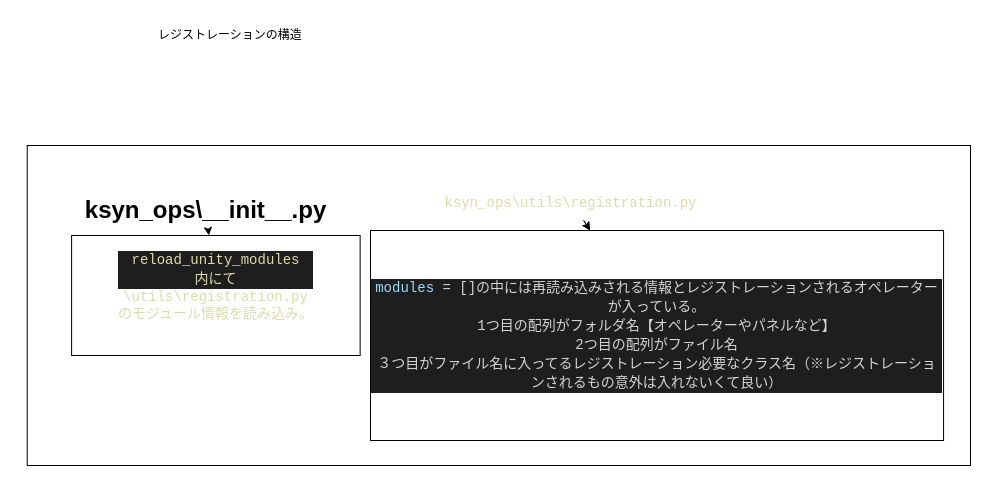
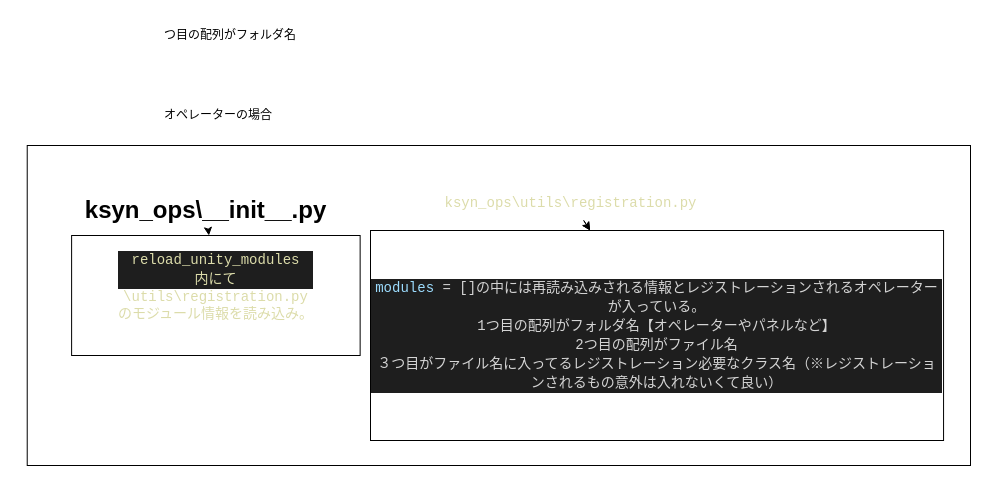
node "レジストレーションの構造": label "レジストレーションの構造" -> "つ目の配列がフォルダ名"
node "オペレーターの場合": added
